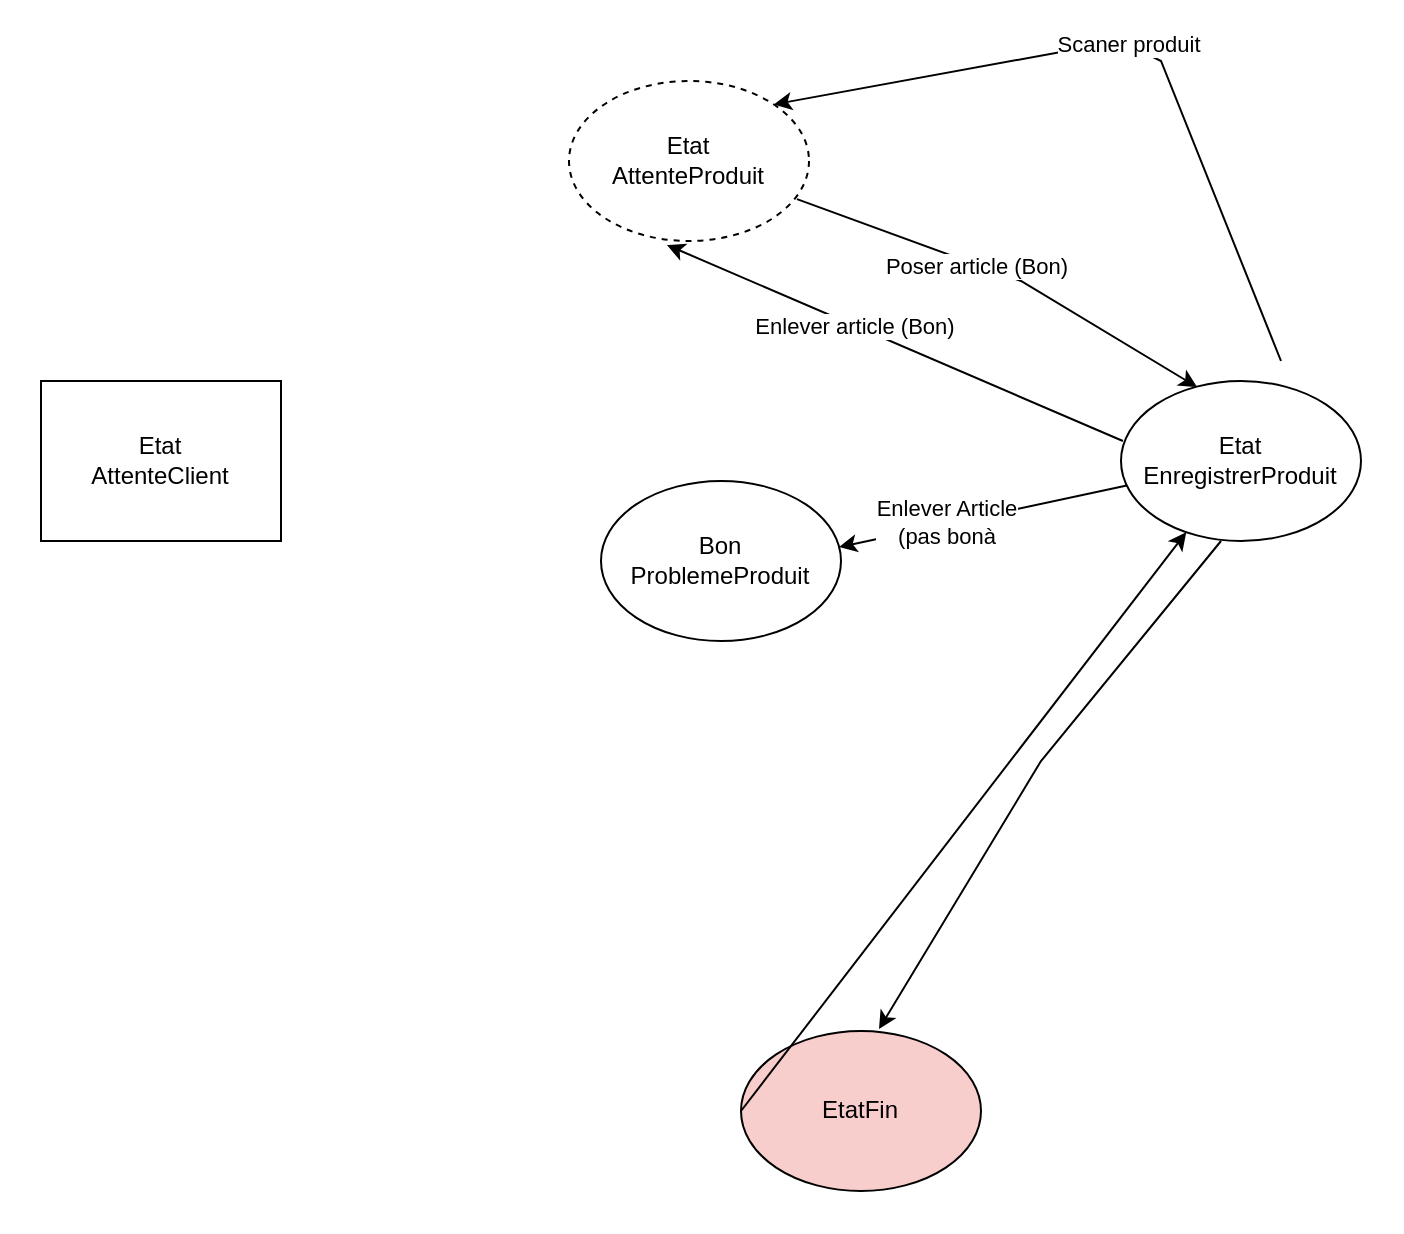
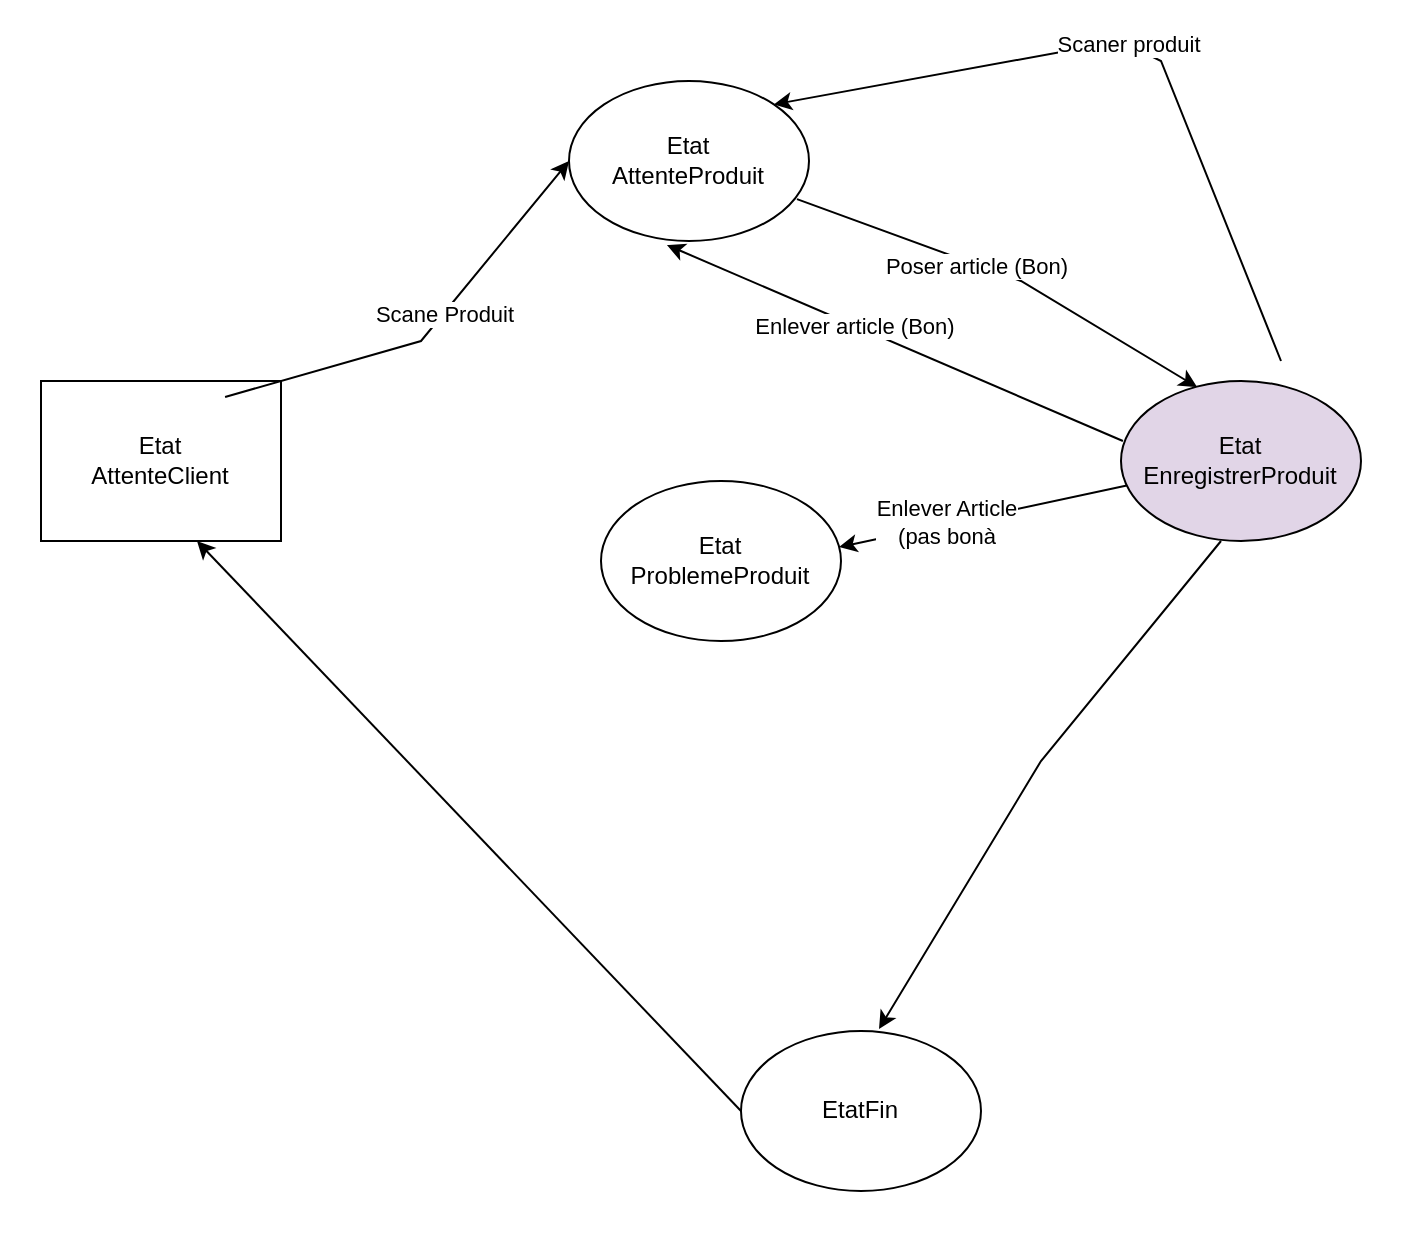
node "Etat AttenteProduit": style dashed -> solid
edge "Etat AttenteClient" -> "Etat AttenteProduit": added, label "Scane Produit"
node "Etat EnregistrerProduit": fillcolor #ffffff -> #e1d5e7
node "Bon ProblemeProduit": label "Bon ProblemeProduit" -> "Etat ProblemeProduit"
edge "EtatFin" -> "Etat EnregistrerProduit": now "EtatFin" -> "Etat AttenteClient"
node "EtatFin": fillcolor #f8cecc -> #ffffff
